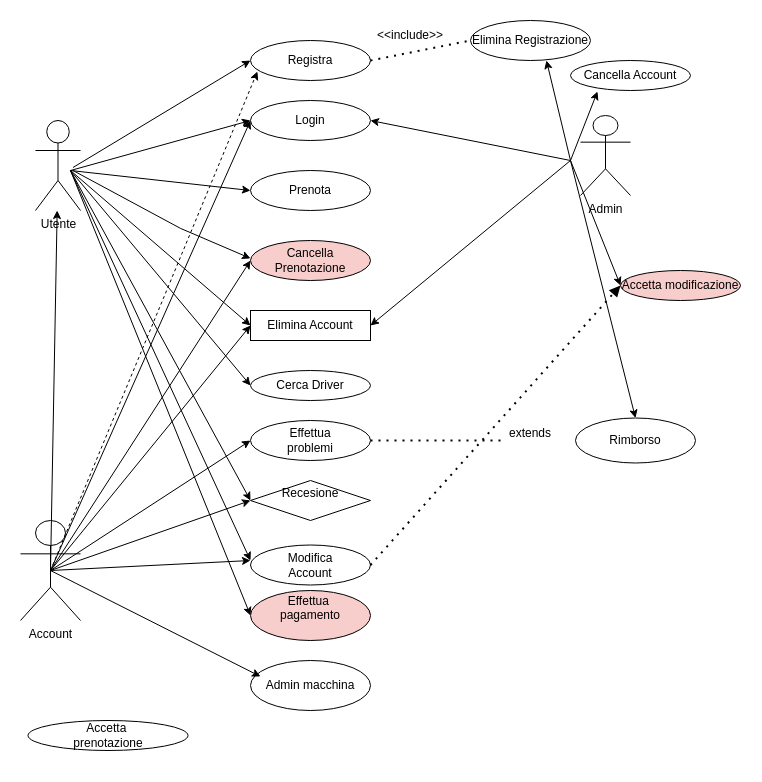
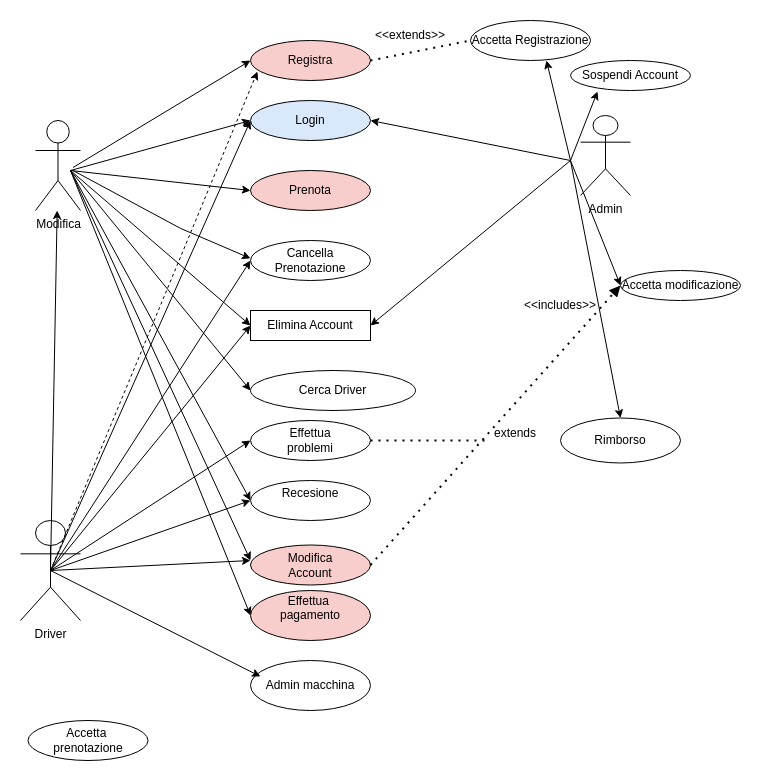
node "<<include>>": label "<<include>>" -> "<<extends>>"
node "Elimina Registrazione": label "Elimina Registrazione" -> "Accetta Registrazione"
node "Registra": fillcolor #ffffff -> #f8cecc
node "Cancella Account": label "Cancella Account" -> "Sospendi Account"
node "Login": fillcolor #ffffff -> #dae8fc
node "Prenota": fillcolor #ffffff -> #f8cecc
node "Utente": label "Utente" -> "Modifica"
node "Cancella Prenotazione": fillcolor #f8cecc -> #ffffff
node "Accetta modificazione": fillcolor #f8cecc -> #ffffff
node "<<includes>>": added
node "Cerca Driver": size 120x30 -> 165x40
node "extends": moved (531, 441) -> (516, 441)
node "Rimborso": moved (636, 441) -> (621, 441)
node "Recesione": shape diamond -> ellipse
node "Modifica Account": fillcolor #ffffff -> #f8cecc
node "Account": label "Account" -> "Driver"
node "Accetta prenotazione": size 160x30 -> 120x40
